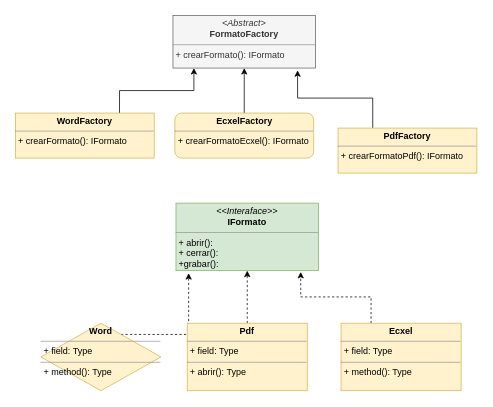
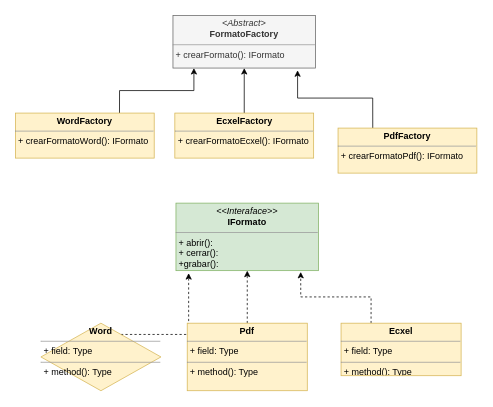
node "WordFactory + crearFormato(): IFormato": label "WordFactory + crearFormato(): IFormato" -> "WordFactory + crearFormatoWord(): IFormato"
node "EcxelFactory + crearFormatoEcxel(): IFormato": shape rounded rectangle -> rectangle
node "Pdf + field: Type + abrir(): Type": label "Pdf + field: Type + abrir(): Type" -> "Pdf + field: Type + method(): Type"
node "Ecxel + field: Type + method(): Type": size 120x68 -> 120x53
